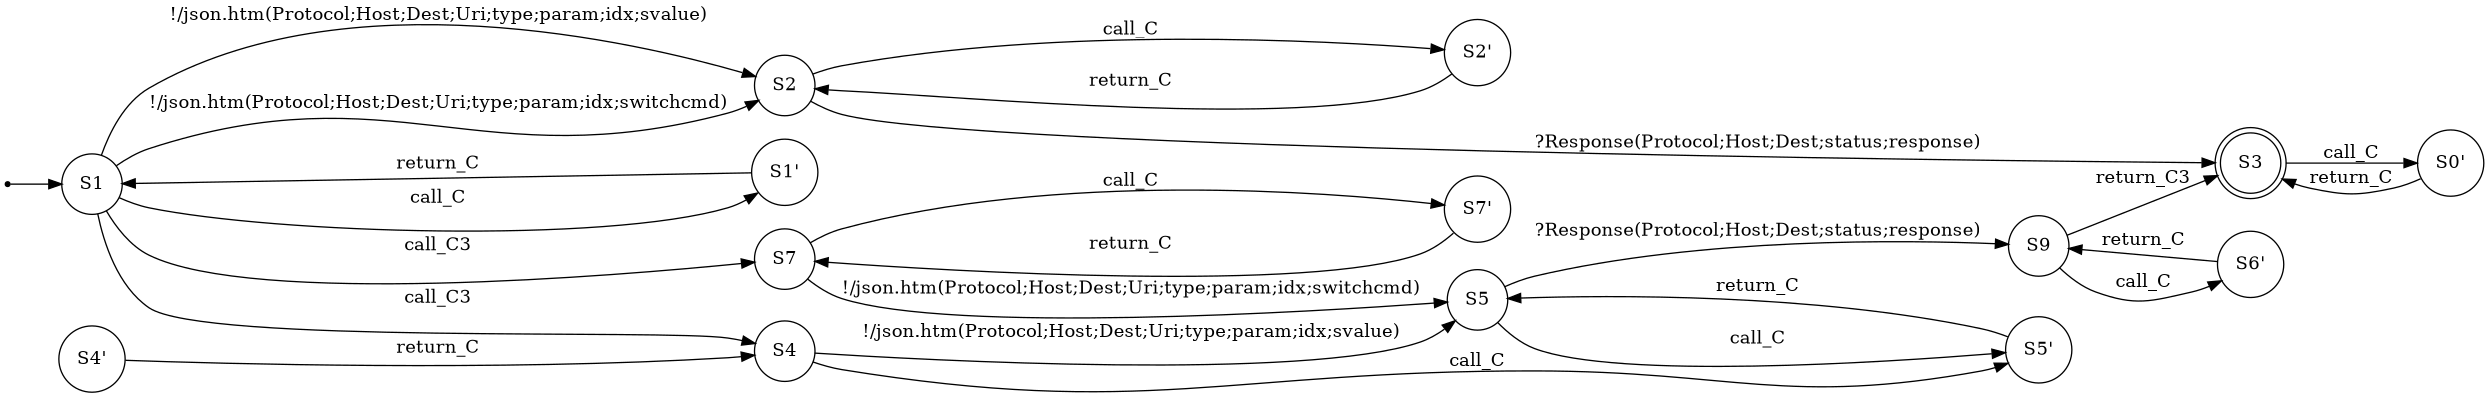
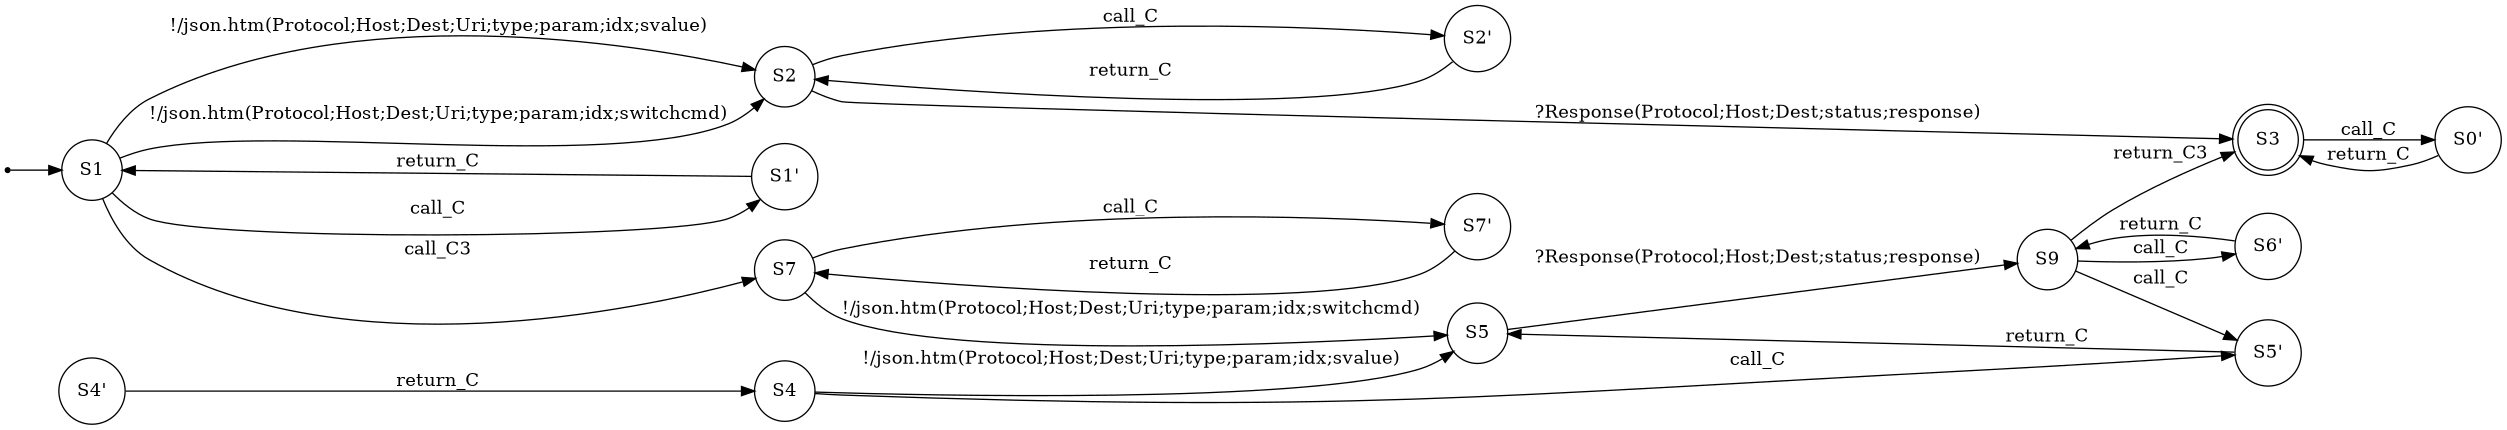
edge "S1" -> "S4": removed, label "call_C3"
edge "S5" -> "S5'": now "S9" -> "S5'"
